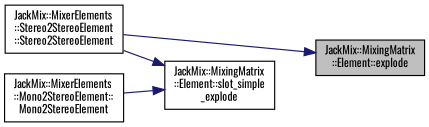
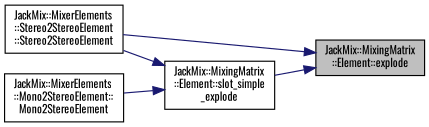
edge "JackMix::MixingMatrix ::Element::slot_simple _explode" -> "JackMix::MixingMatrix ::Element::explode": added
